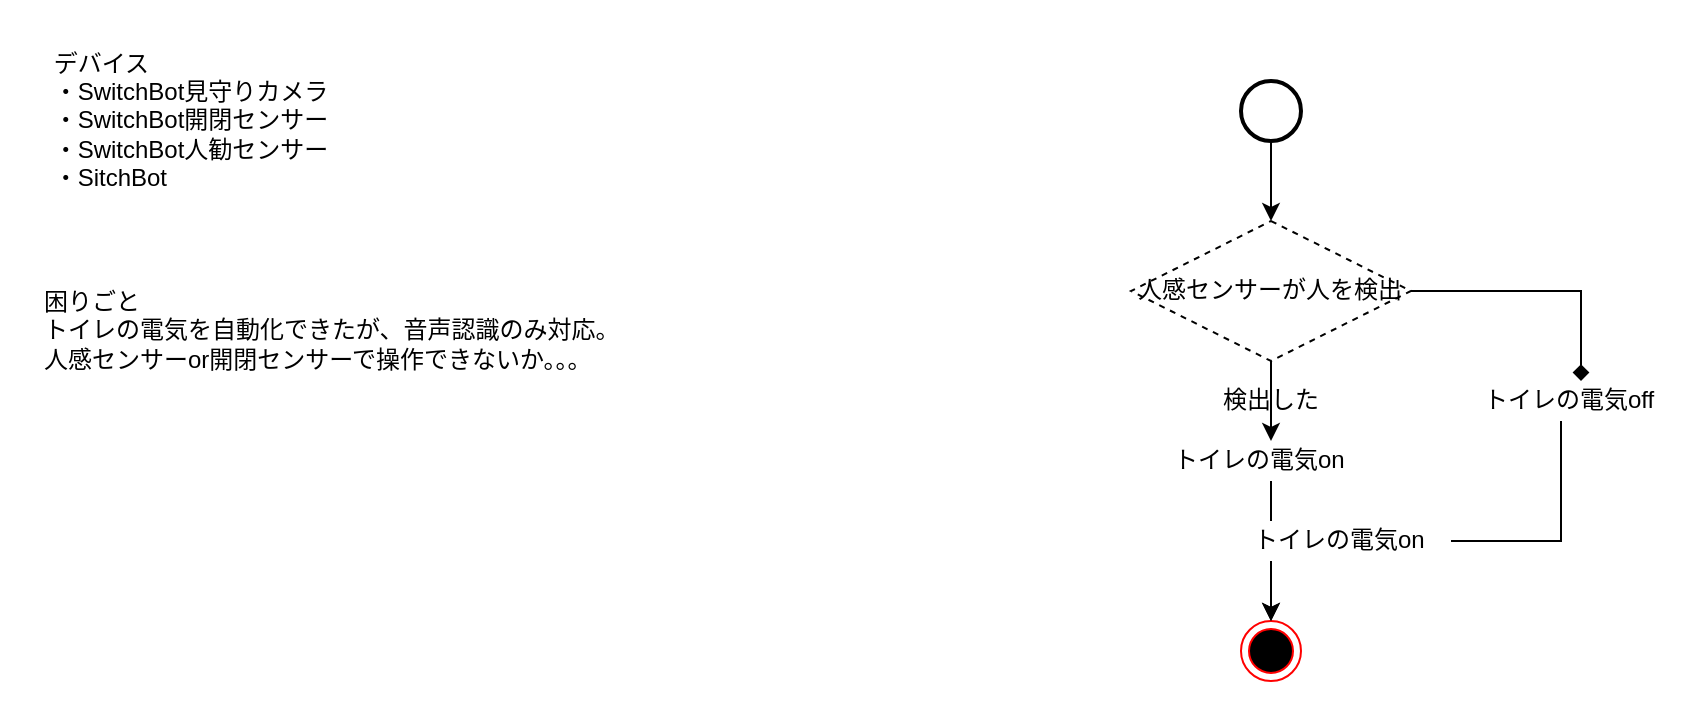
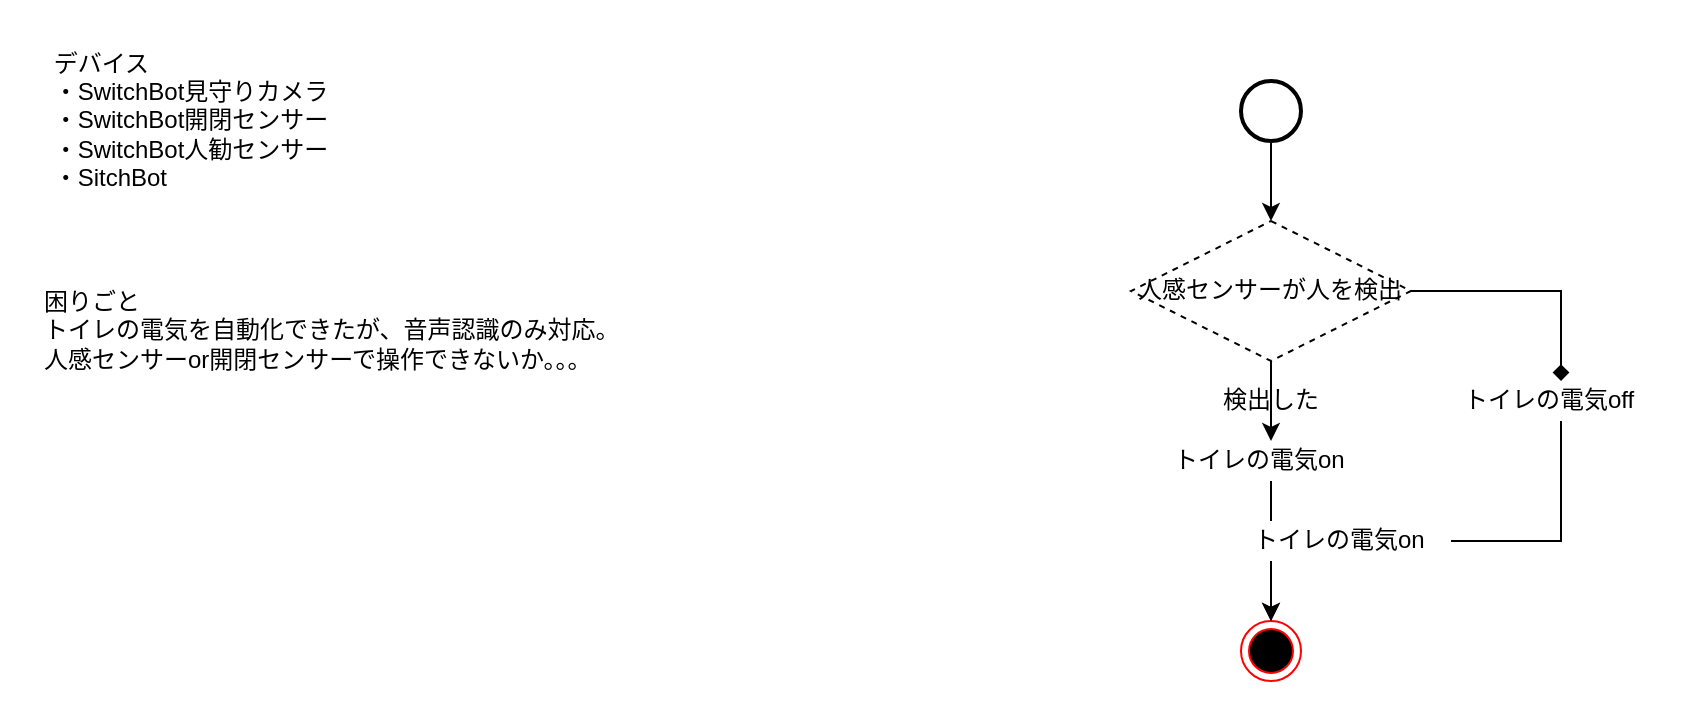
node "トイレの電気off": moved (1581, 401) -> (1561, 401)
